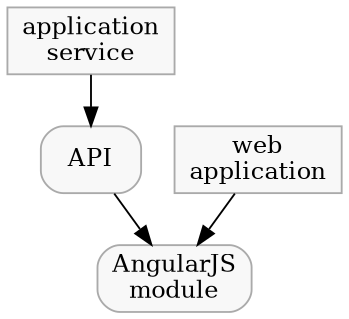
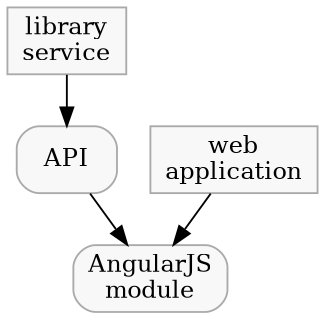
node "application service": label "application service" -> "library service"
